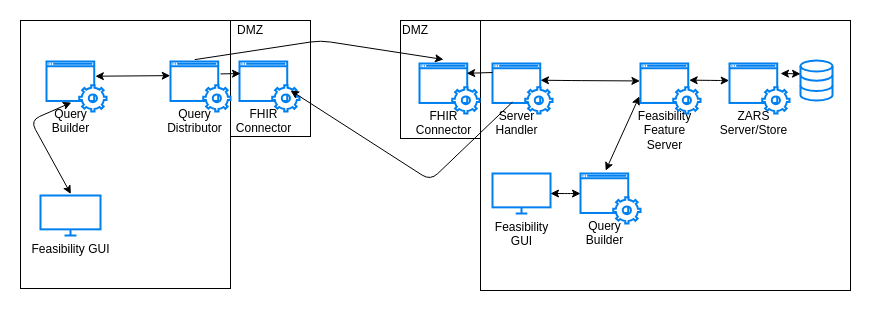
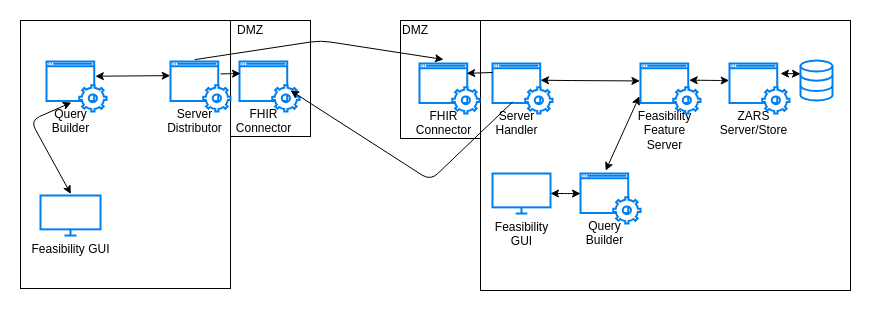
node "Query Distributor": label "Query Distributor" -> "Server Distributor"
